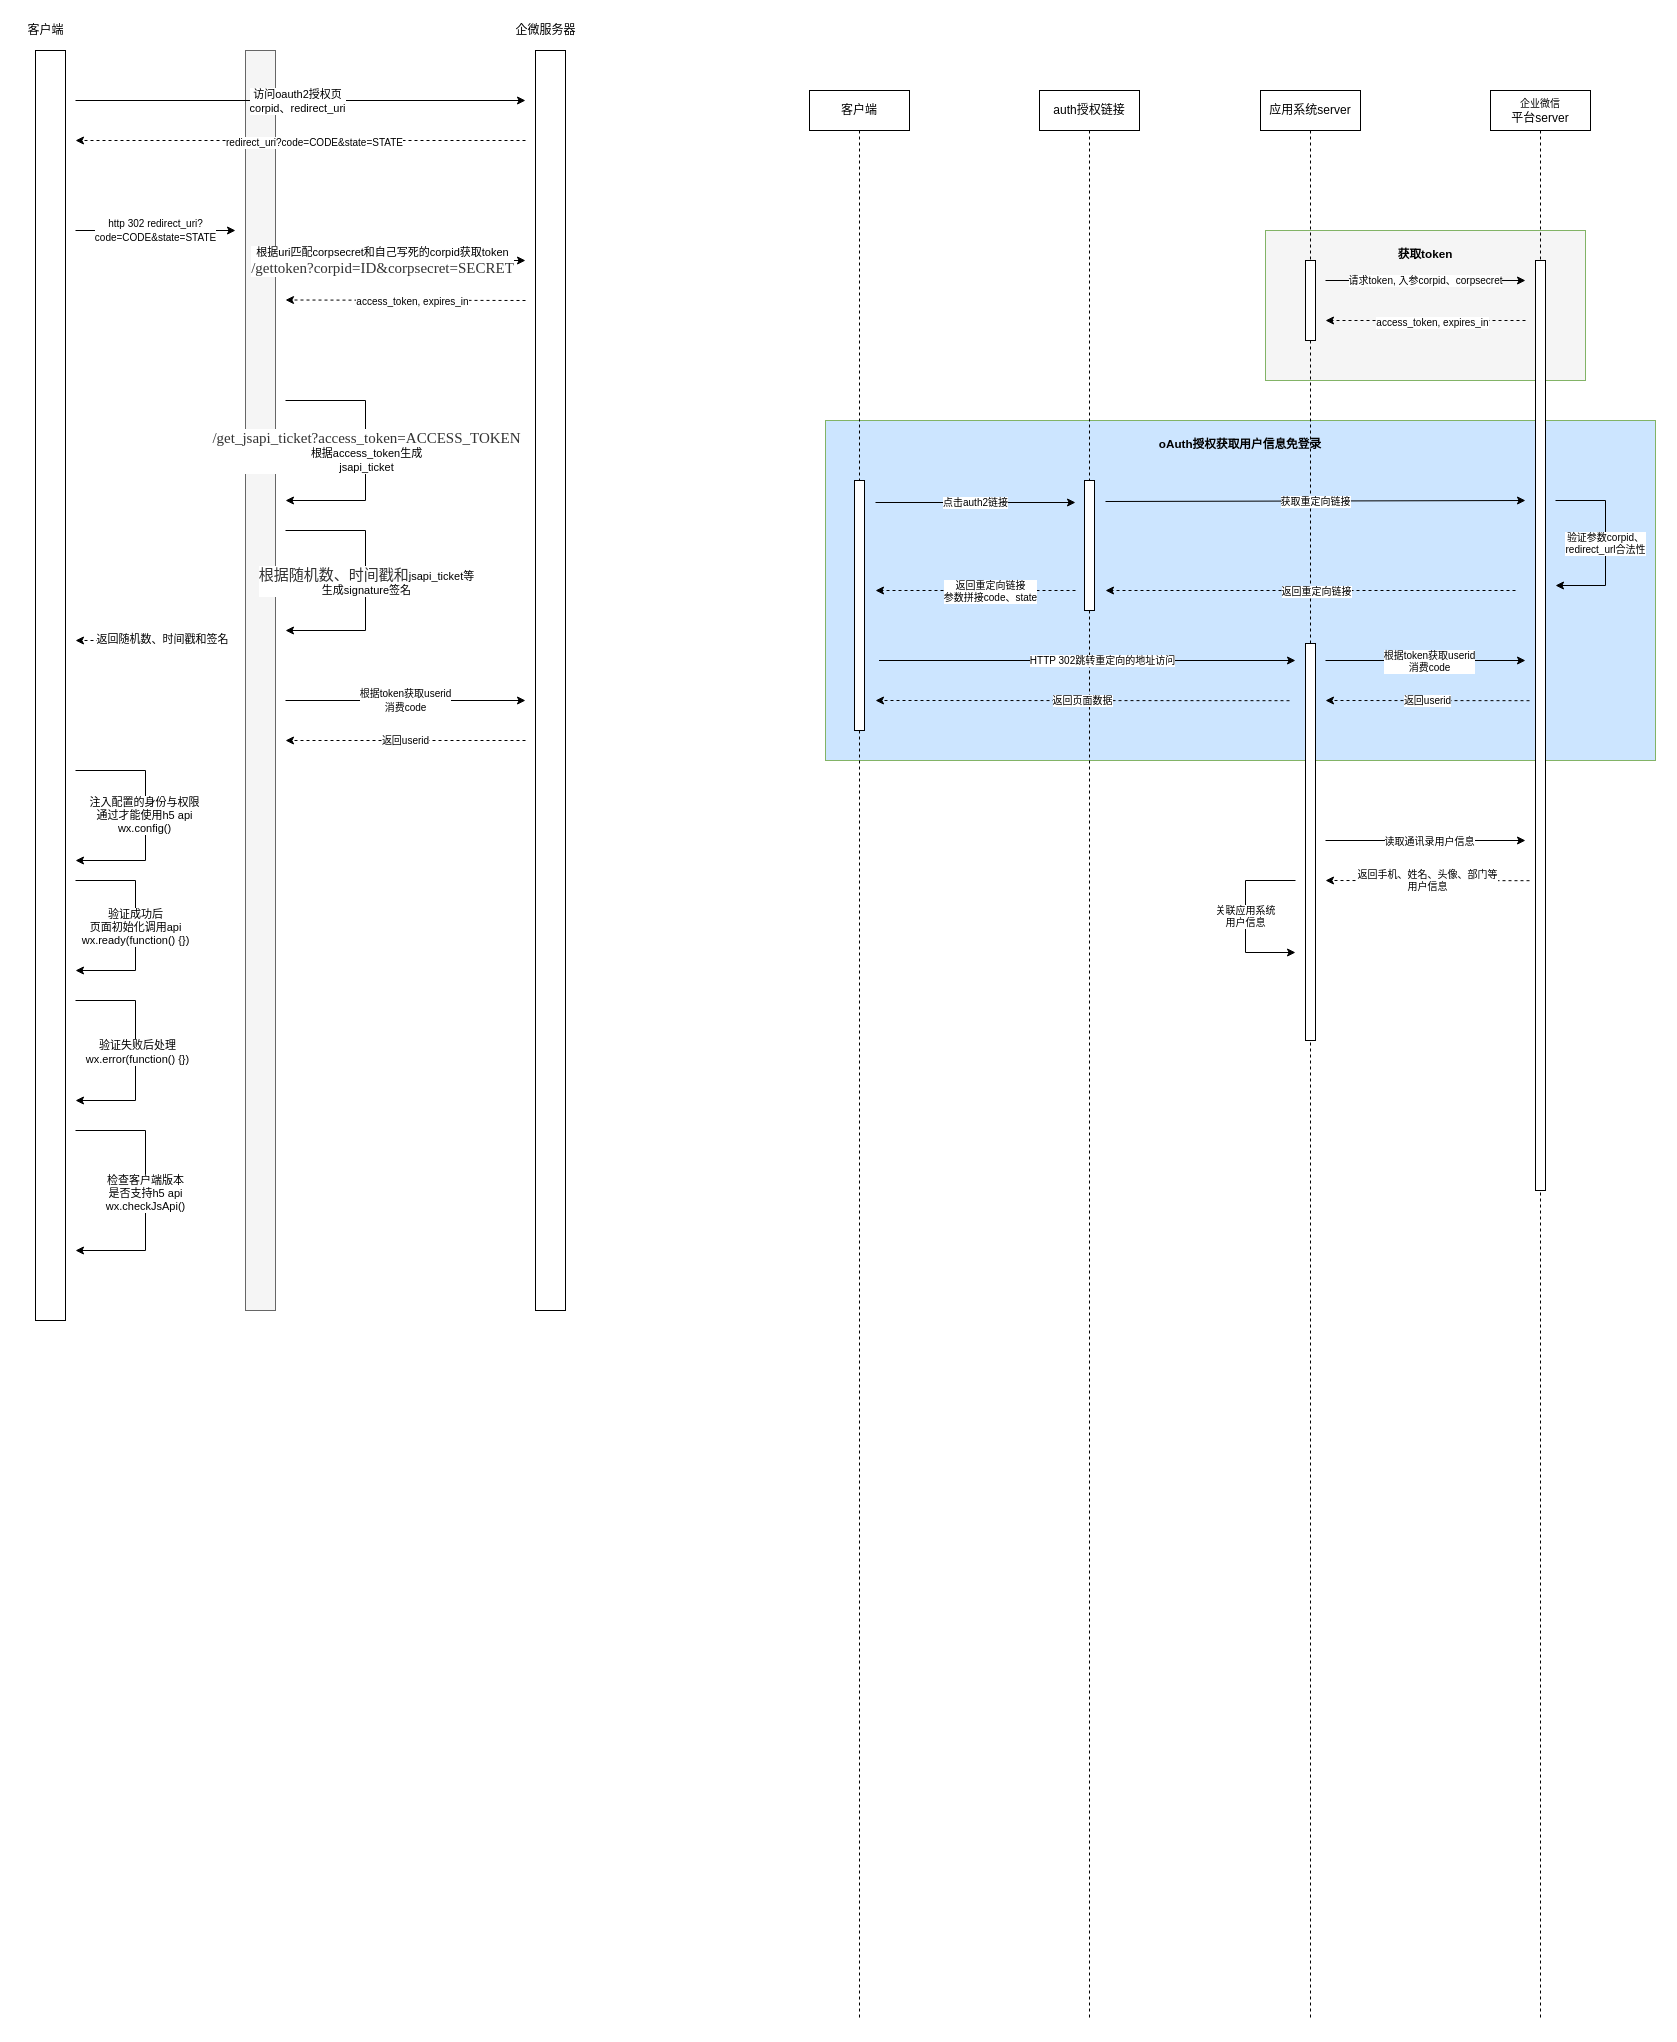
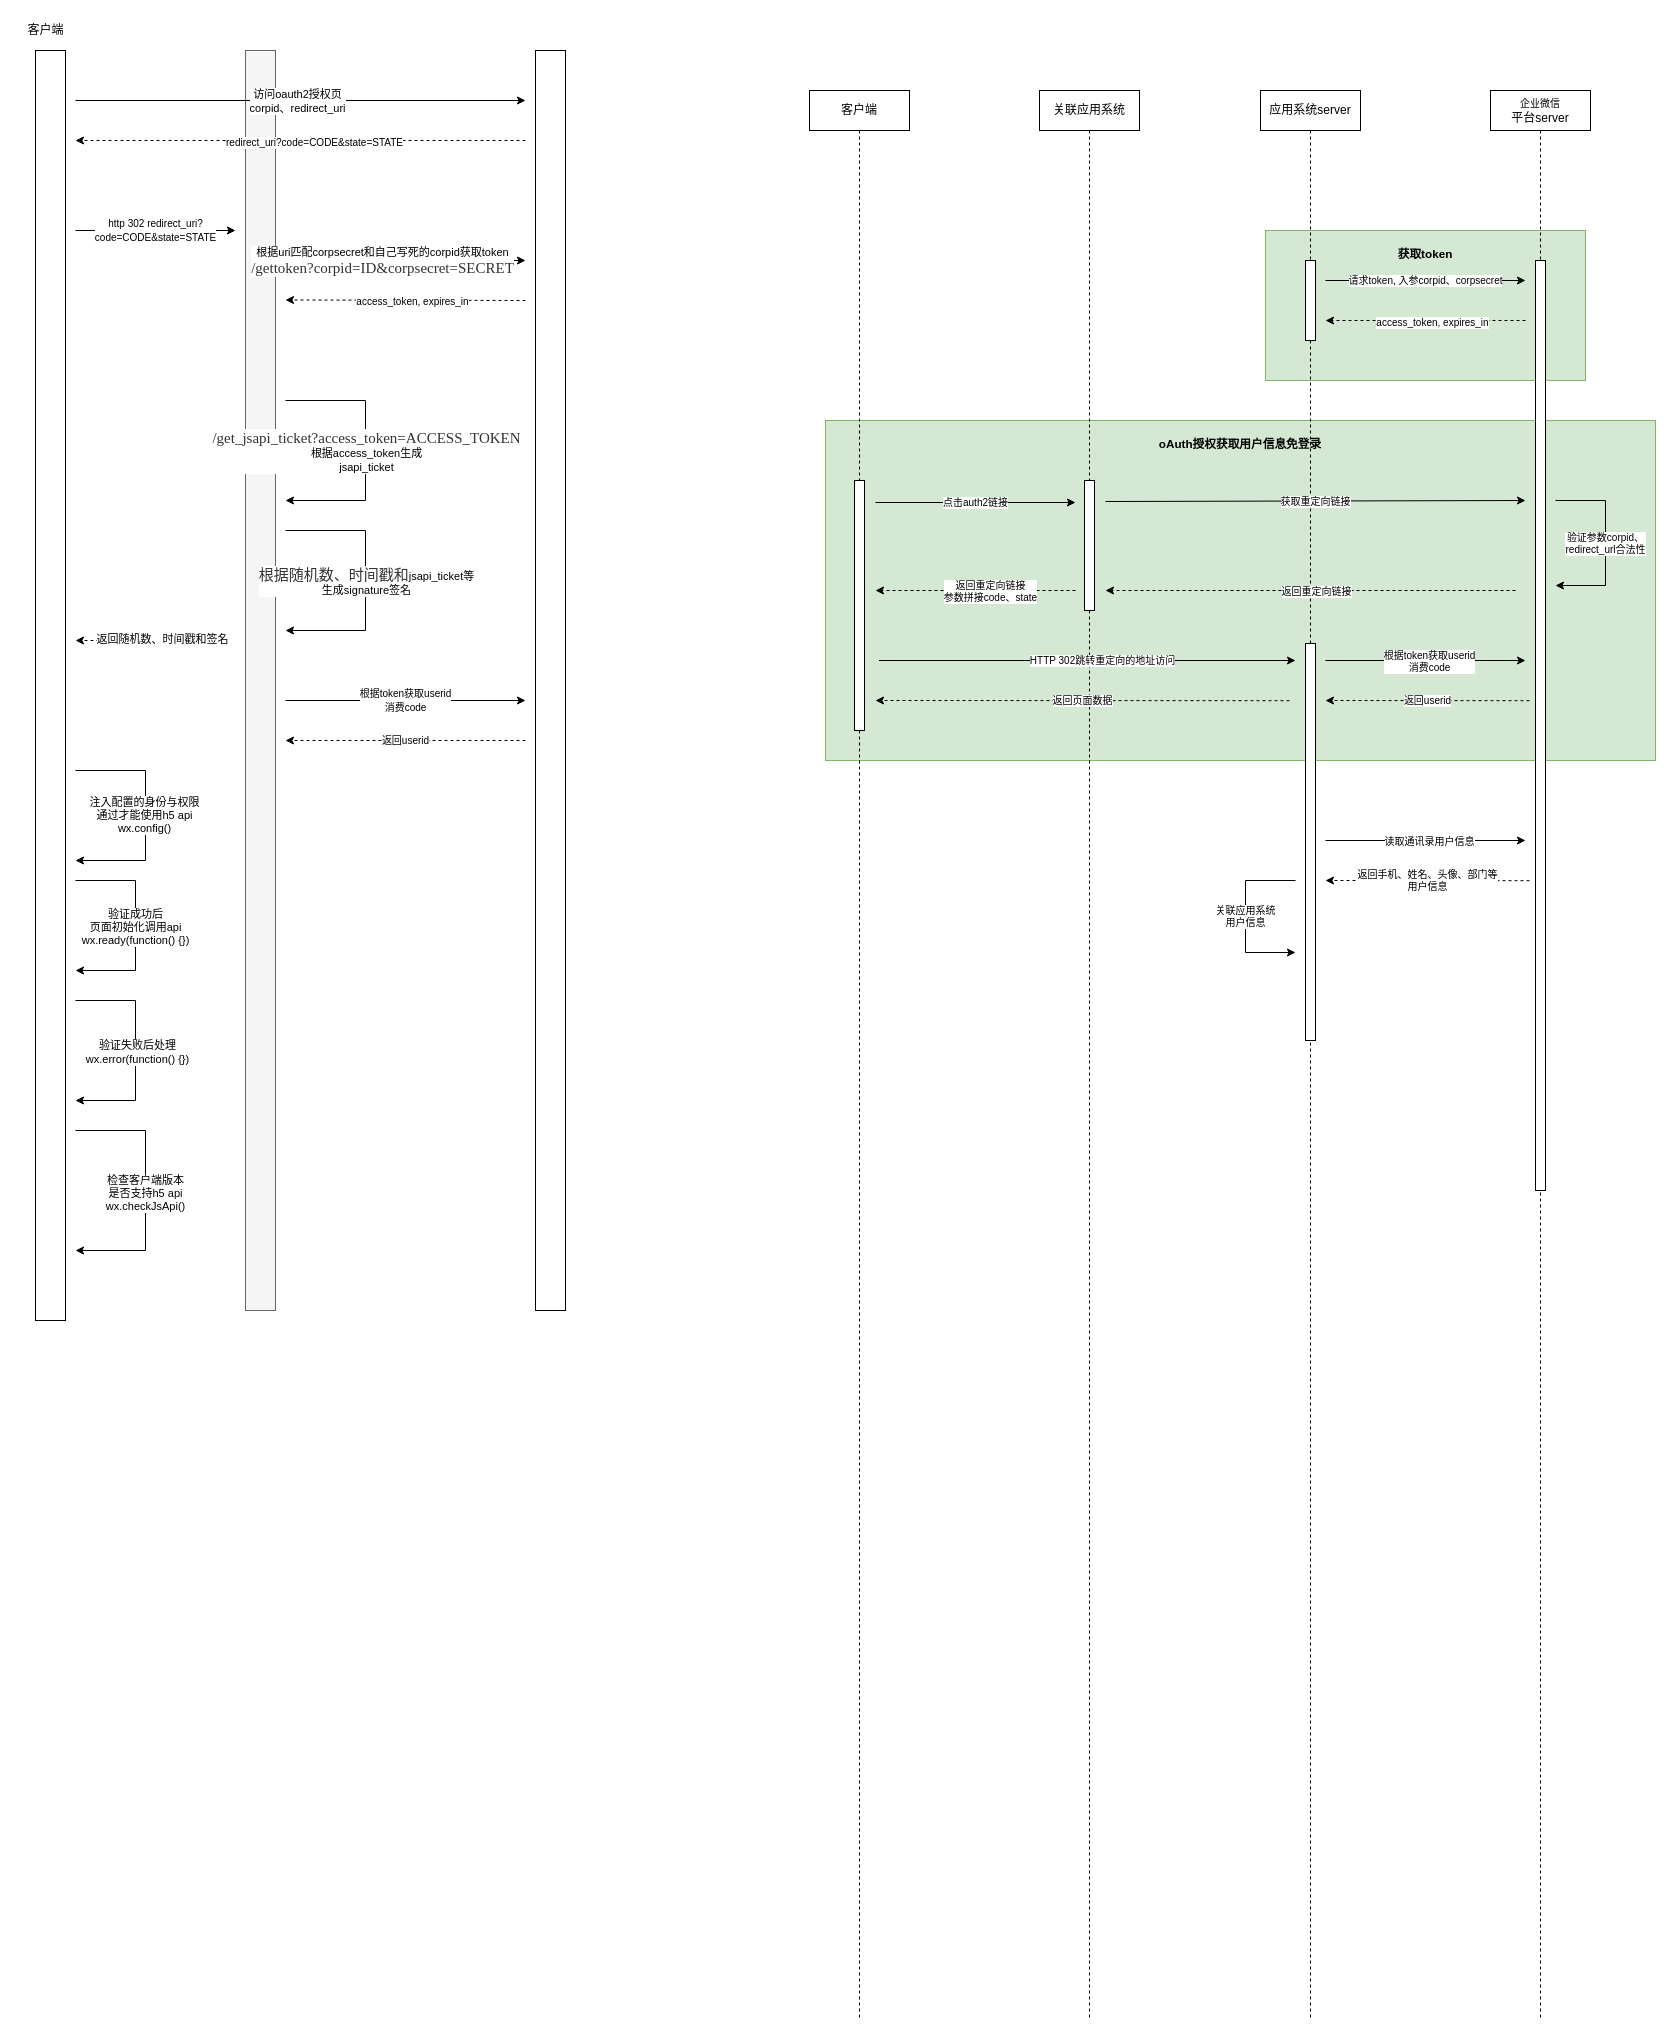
node "企微服务器": removed
node "auth授权链接": label "auth授权链接" -> "关联应用系统"
node "获取token": fillcolor #f5f5f5 -> #d5e8d4
node "oAuth授权获取用户信息免登录": fillcolor #cce5ff -> #d5e8d4
